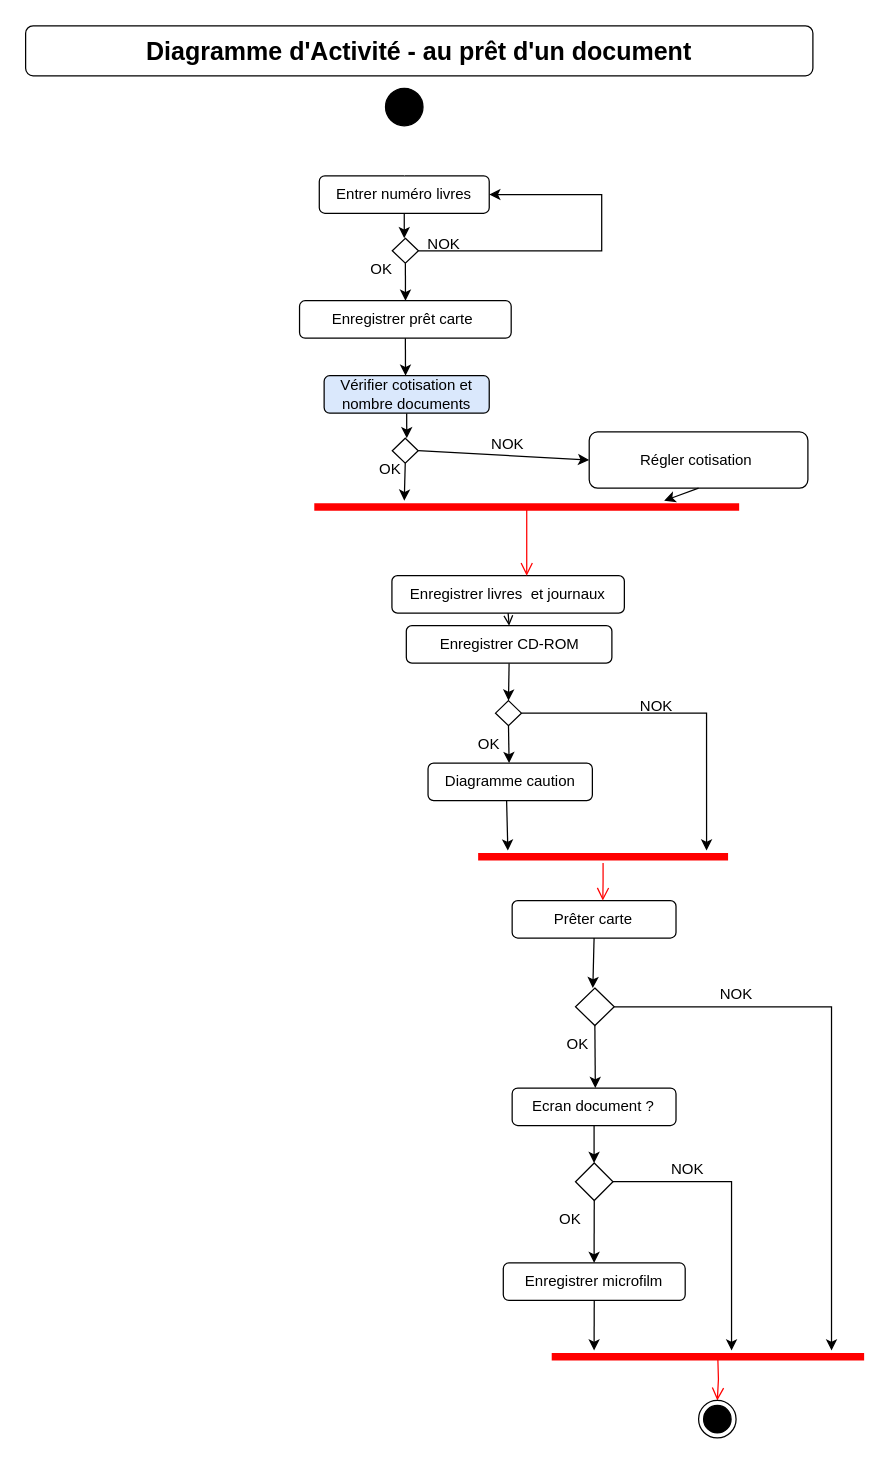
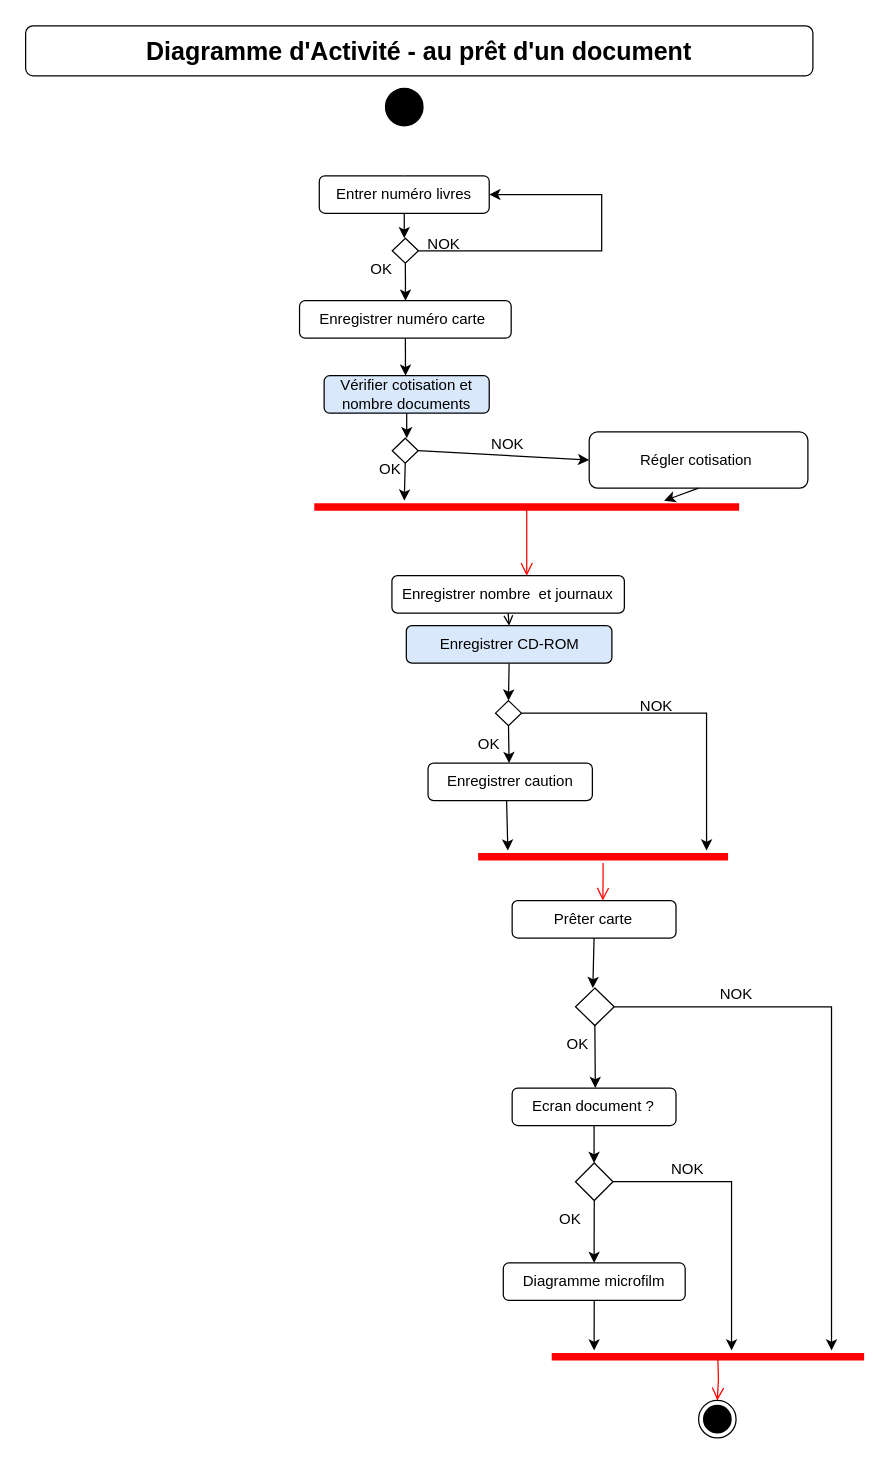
node "Enregistrer prêt carte": label "Enregistrer prêt carte" -> "Enregistrer numéro carte"
node "Enregistrer livres et journaux": label "Enregistrer livres et journaux" -> "Enregistrer nombre et journaux"
node "Enregistrer CD-ROM": fillcolor #ffffff -> #dae8fc
node "Diagramme caution": label "Diagramme caution" -> "Enregistrer caution"
node "Enregistrer microfilm": label "Enregistrer microfilm" -> "Diagramme microfilm"
